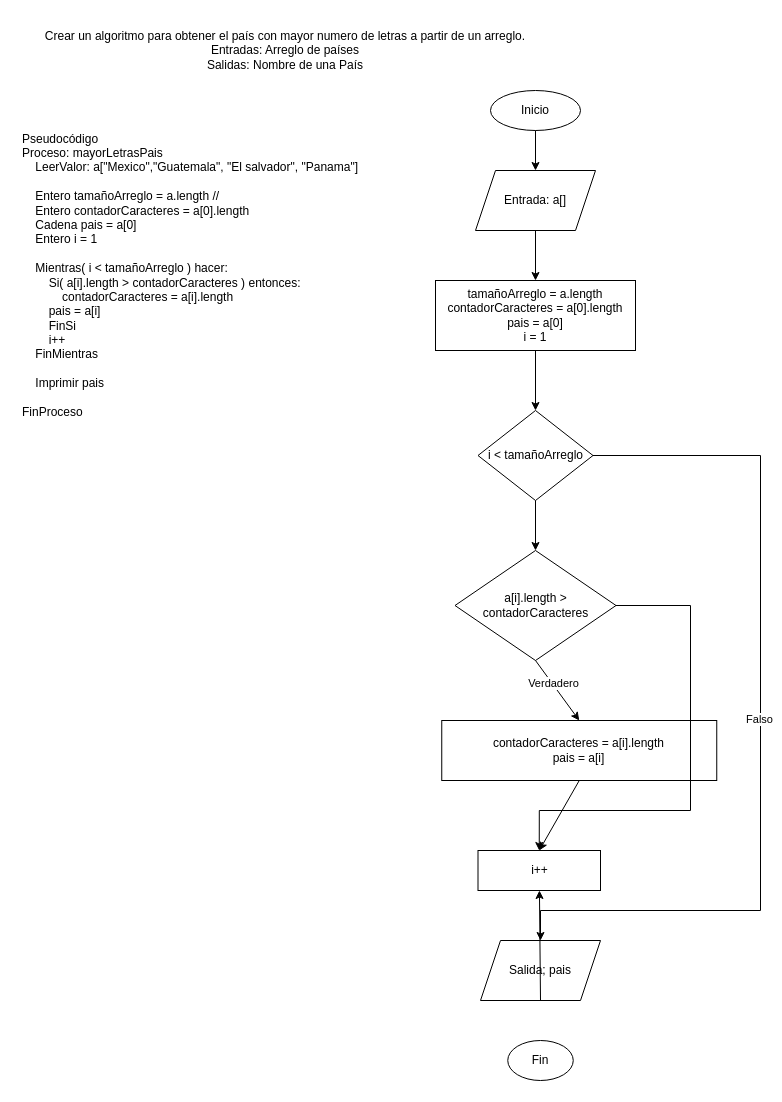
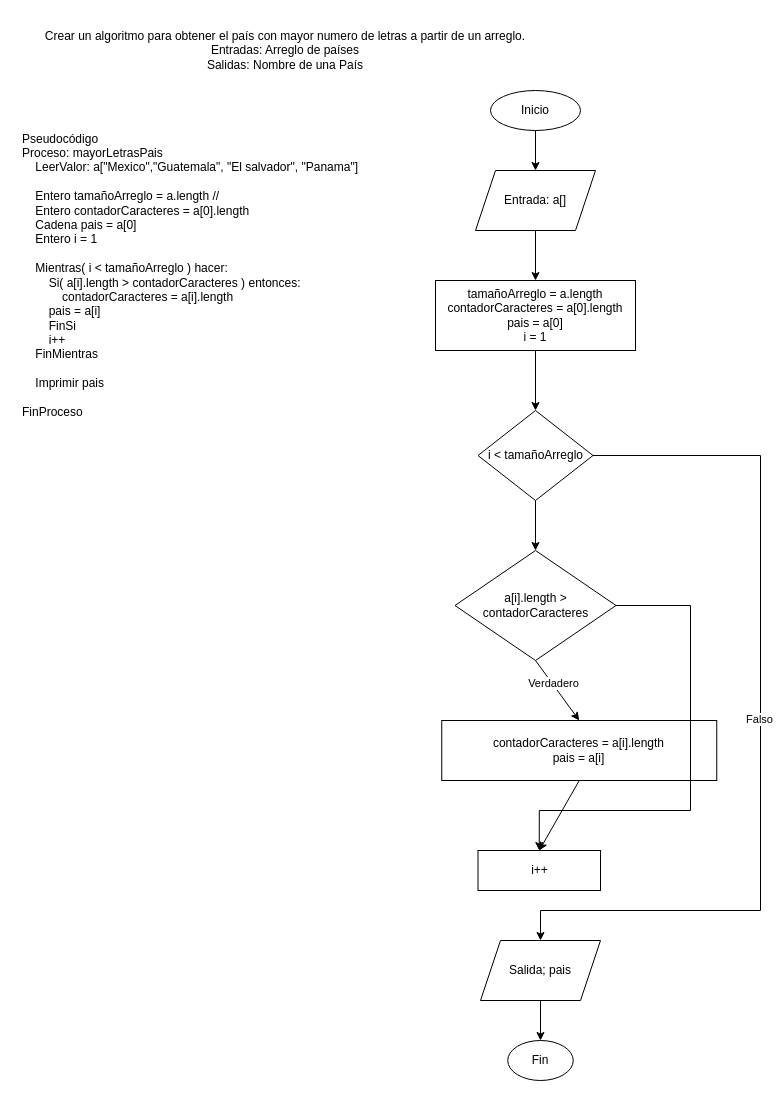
edge "Salida; pais" -> "i++": now "Salida; pais" -> "Fin"
